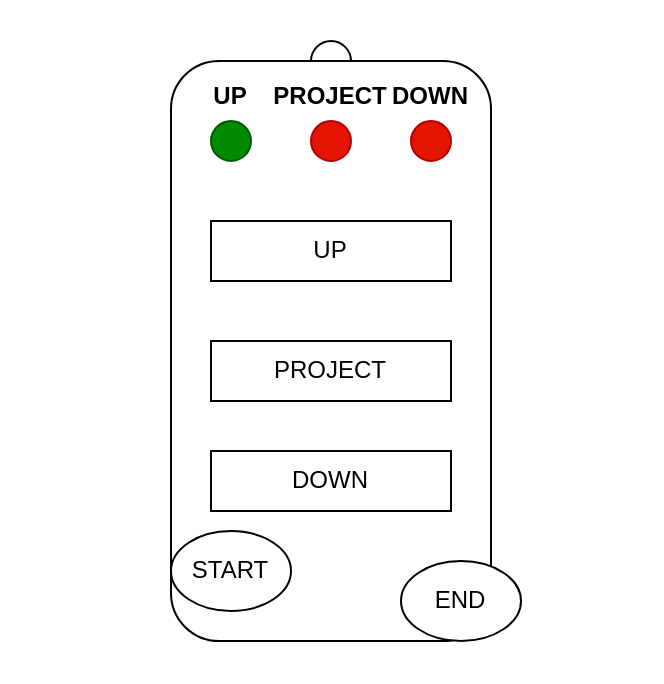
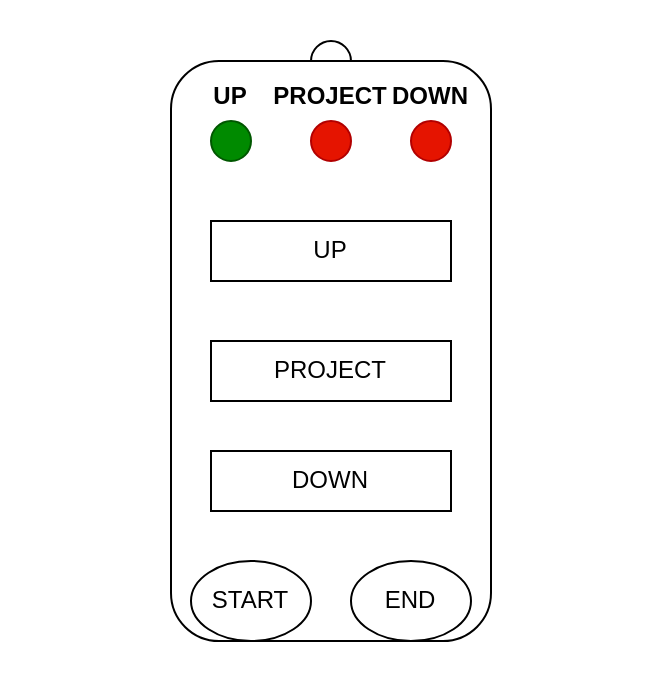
node "START": moved (231, 571) -> (251, 601)
node "END": moved (461, 601) -> (411, 601)
